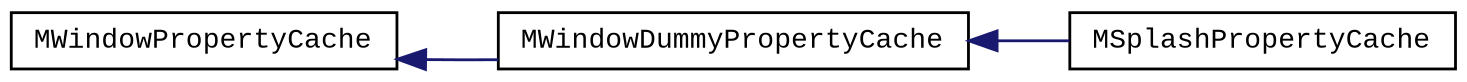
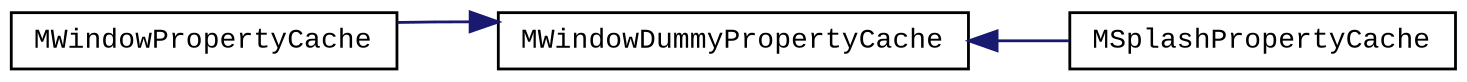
edge "MWindowDummyPropertyCache" -> "MWindowPropertyCache": reversed
